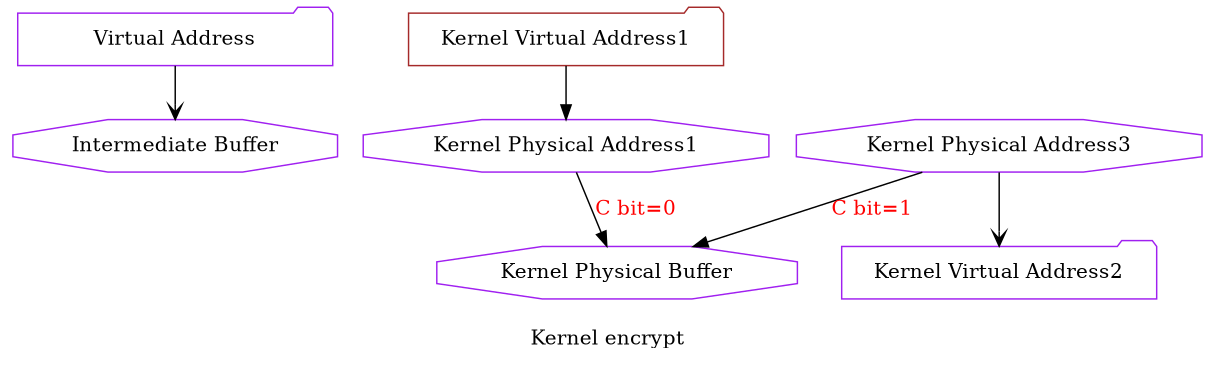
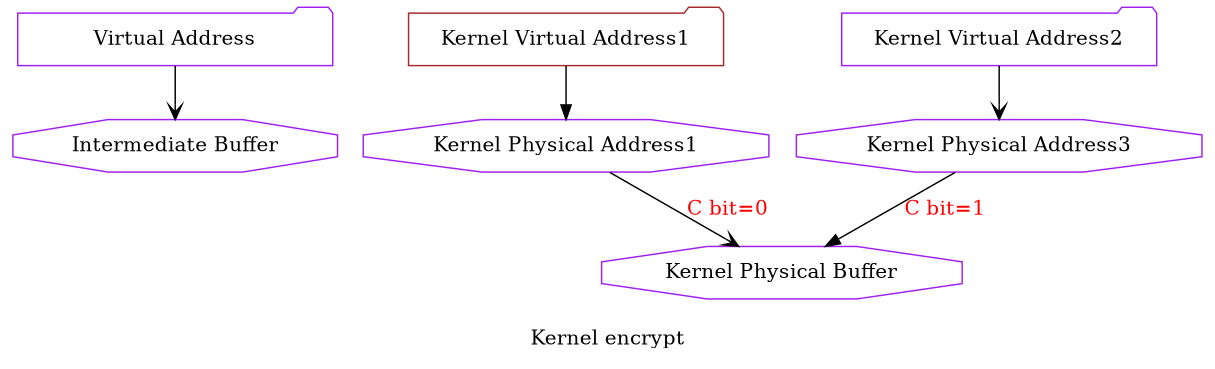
edge "Kernel Physical Address3" -> "Kernel Virtual Address2": reversed
edge "Kernel Physical Address1" -> "Kernel Physical Buffer": arrowhead normal -> vee
